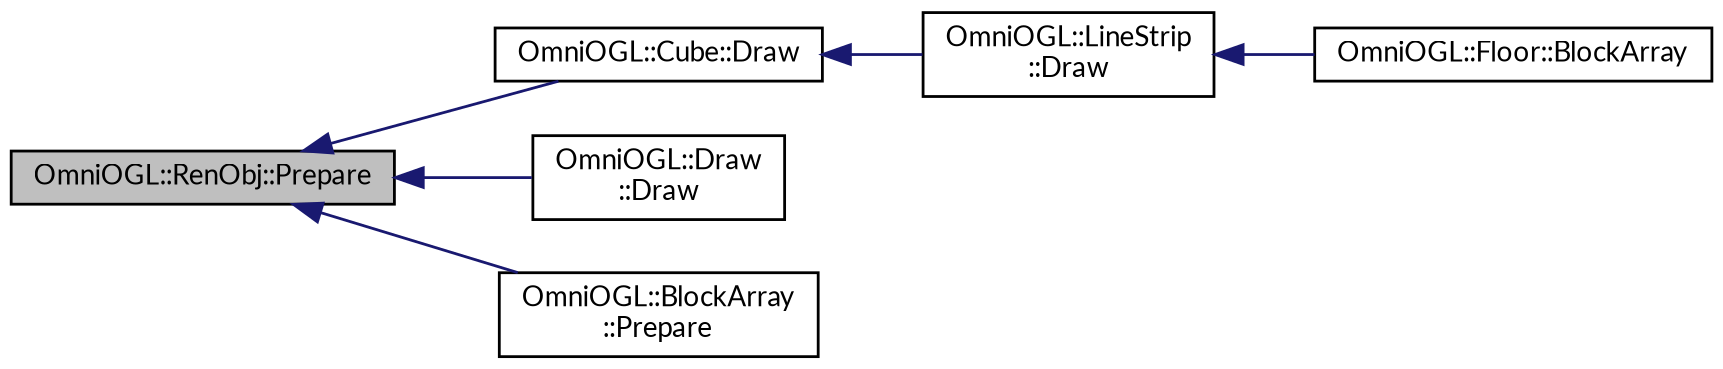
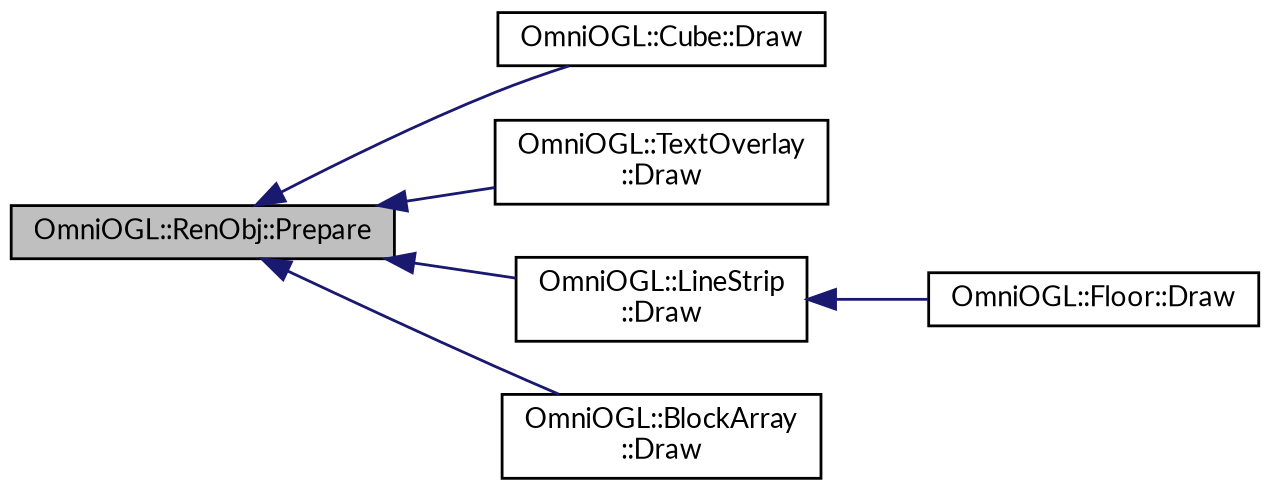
edge "OmniOGL::LineStrip ::Draw" -> "OmniOGL::Cube::Draw": now "OmniOGL::LineStrip ::Draw" -> "OmniOGL::RenObj::Prepare"
node "OmniOGL::Floor::BlockArray": label "OmniOGL::Floor::BlockArray" -> "OmniOGL::Floor::Draw"
node "OmniOGL::Draw ::Draw": label "OmniOGL::Draw ::Draw" -> "OmniOGL::TextOverlay ::Draw"
node "OmniOGL::BlockArray ::Prepare": label "OmniOGL::BlockArray ::Prepare" -> "OmniOGL::BlockArray ::Draw"
